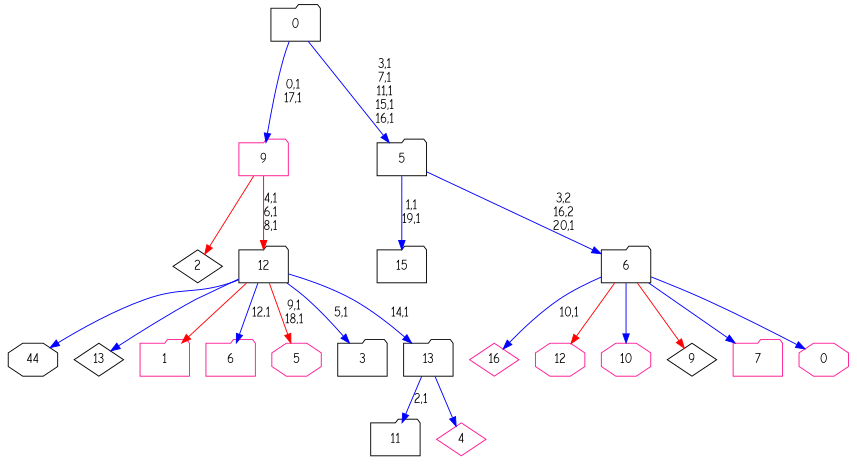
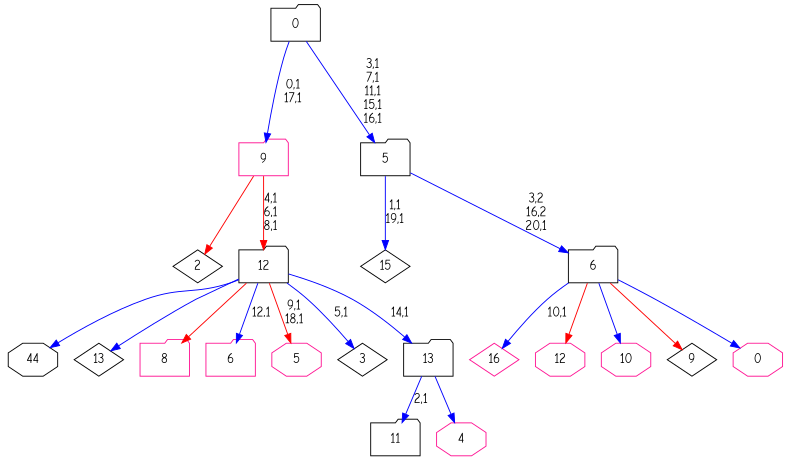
node "15": shape folder -> diamond
node "1": label "1" -> "8"
node "3": shape folder -> diamond
node "7": removed
node "4": shape diamond -> octagon
